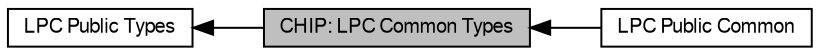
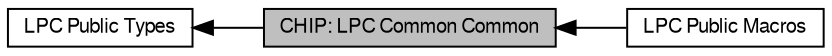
node "CHIP: LPC Common Types": label "CHIP: LPC Common Types" -> "CHIP: LPC Common Common"
node "LPC Public Common": label "LPC Public Common" -> "LPC Public Macros"
